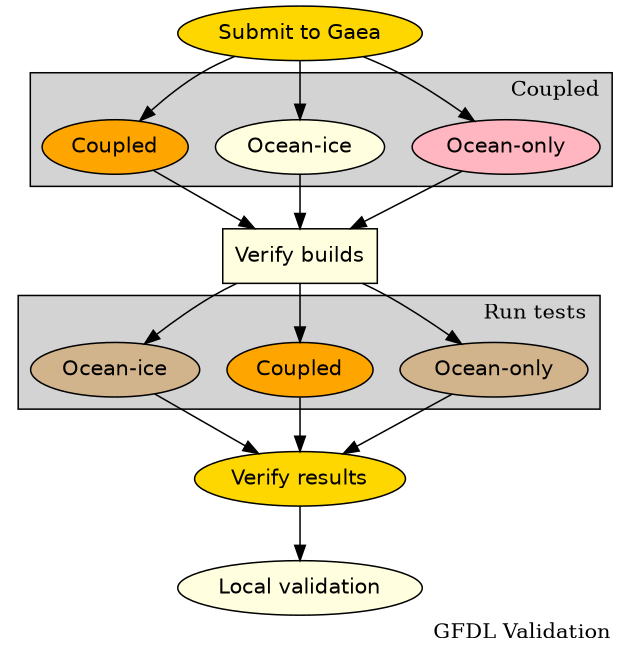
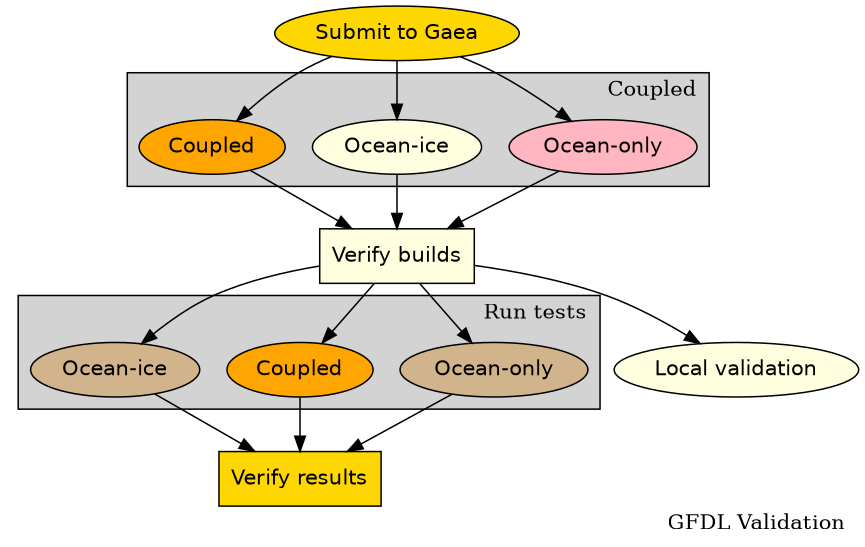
node "Verify results": shape ellipse -> box
edge "Verify results" -> "Local validation": now "Verify builds" -> "Local validation"
